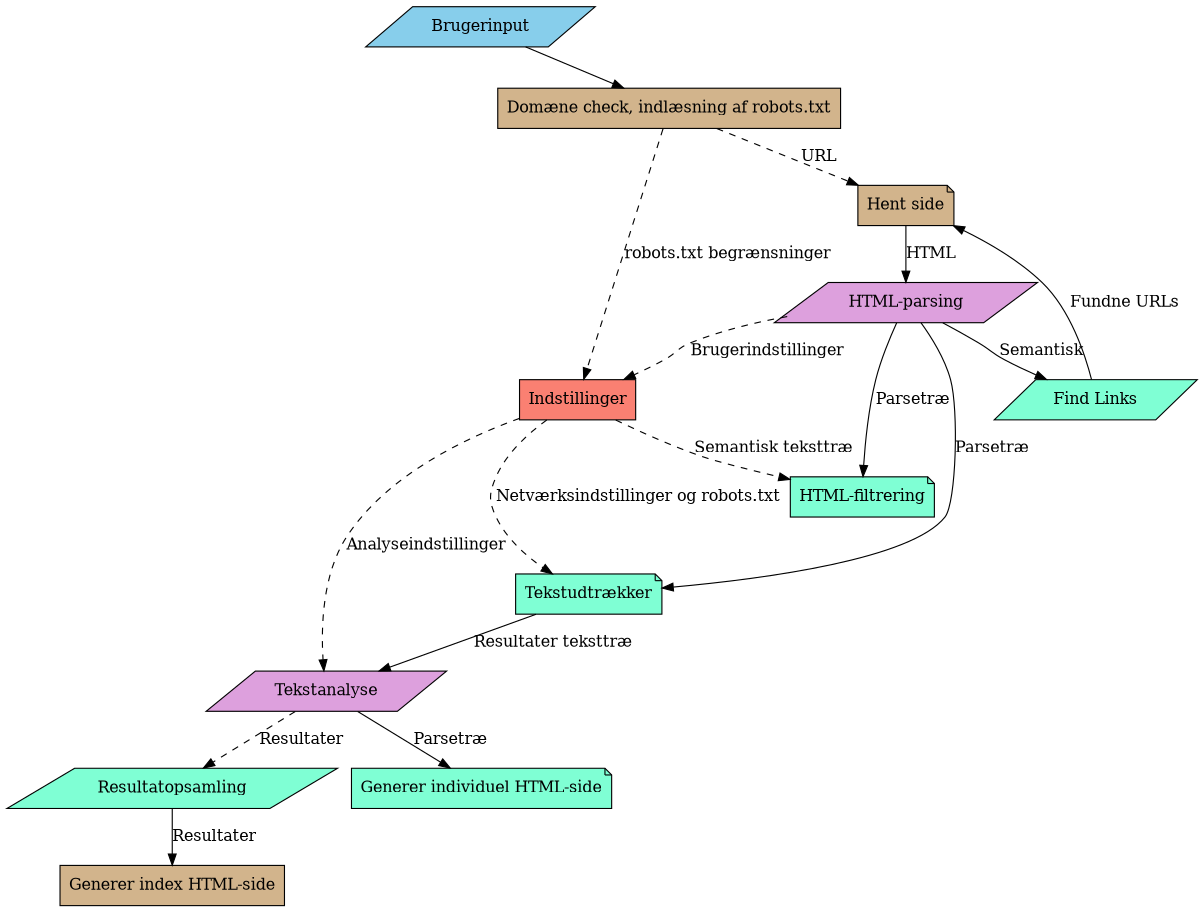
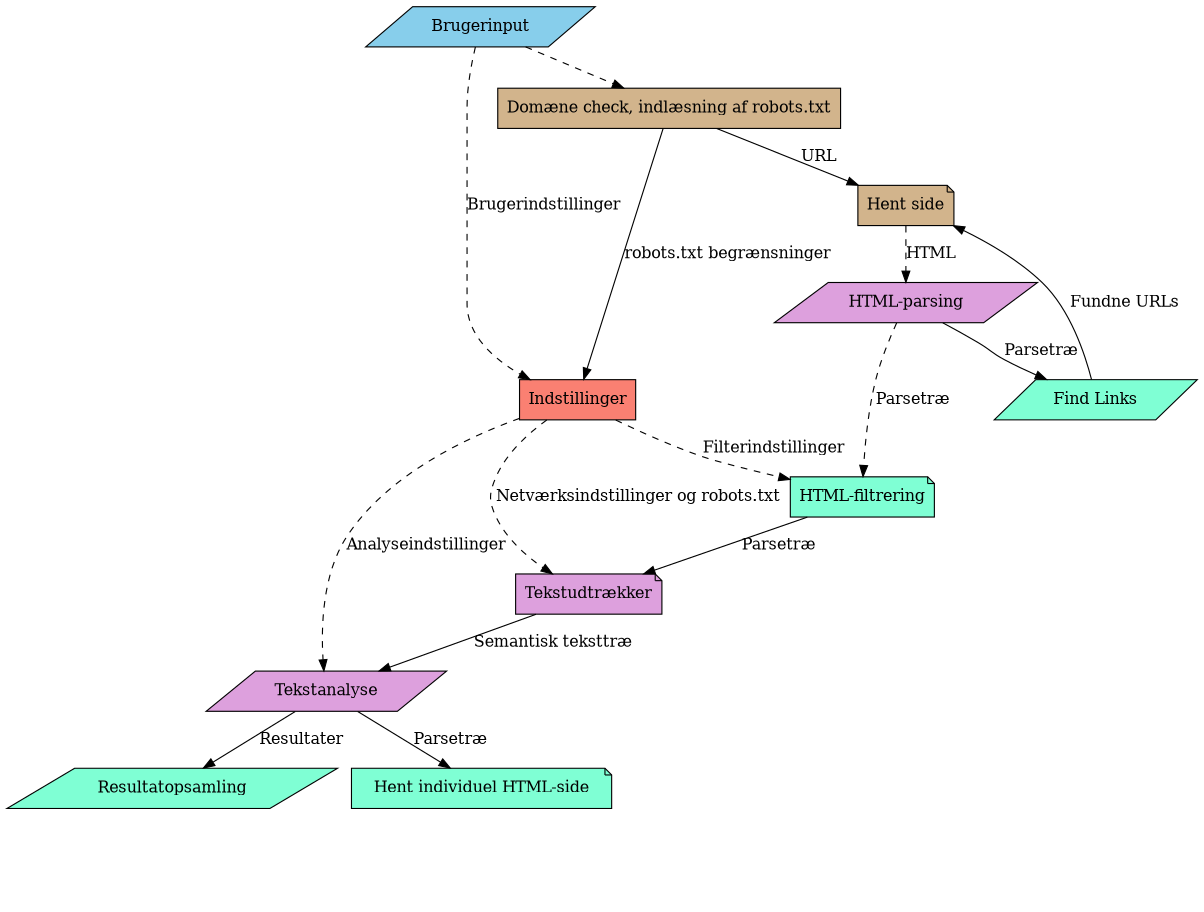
edge "Brugerinput" -> "Domæne check, indlæsning af robots.txt": style solid -> dashed
edge "Domæne check, indlæsning af robots.txt" -> "Hent side": style dashed -> solid
edge "Hent side" -> "HTML-parsing": style solid -> dashed
edge "Domæne check, indlæsning af robots.txt" -> "Indstillinger": style dashed -> solid
edge "HTML-parsing" -> "Indstillinger": now "Brugerinput" -> "Indstillinger"
edge "HTML-parsing" -> "Find Links": label "Semantisk" -> "Parsetræ"
edge "HTML-parsing" -> "HTML-filtrering": style solid -> dashed
edge "Indstillinger" -> "HTML-filtrering": label "Semantisk teksttræ" -> "Filterindstillinger"
edge "HTML-parsing" -> "Tekstudtrækker": now "HTML-filtrering" -> "Tekstudtrækker"
node "Tekstudtrækker": fillcolor aquamarine -> plum
edge "Tekstudtrækker" -> "Tekstanalyse": label "Resultater teksttræ" -> "Semantisk teksttræ"
edge "Tekstanalyse" -> "Resultatopsamling": style dashed -> solid
node "Generer individuel HTML-side": label "Generer individuel HTML-side" -> "Hent individuel HTML-side"
node "Generer index HTML-side": removed
